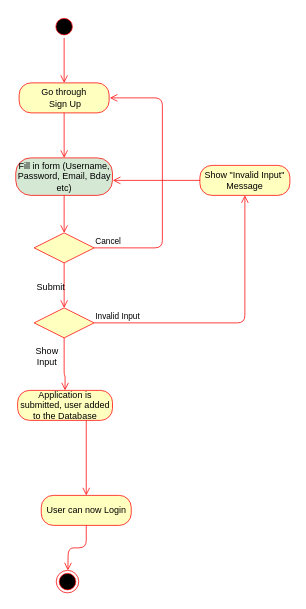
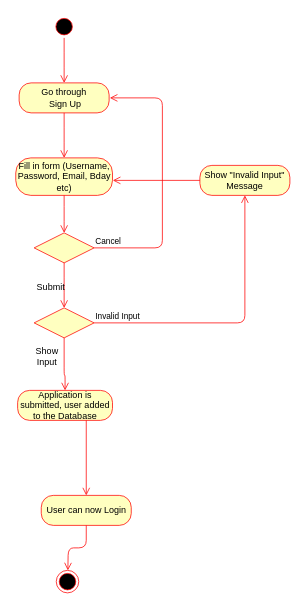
node "Fill in form (Username, Password, Email, Bday etc)": fillcolor #d5e8d4 -> #ffffc0
